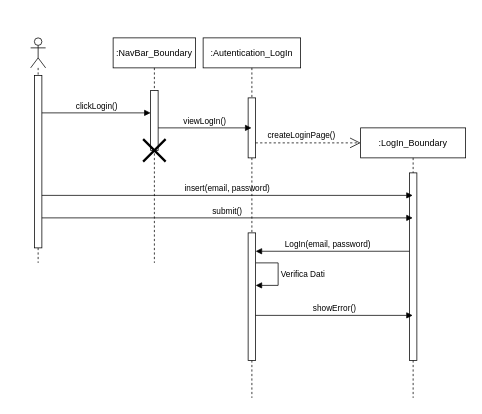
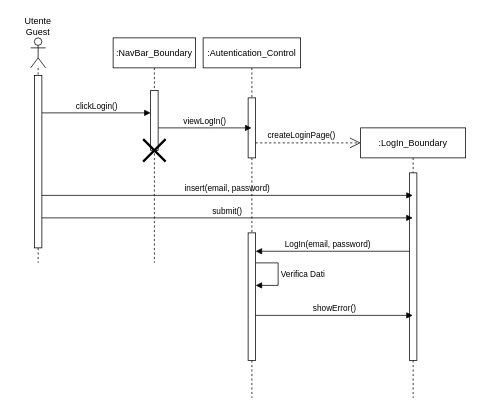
node "Utente Guest": added
node ":Autentication_LogIn": label ":Autentication_LogIn" -> ":Autentication_Control"
